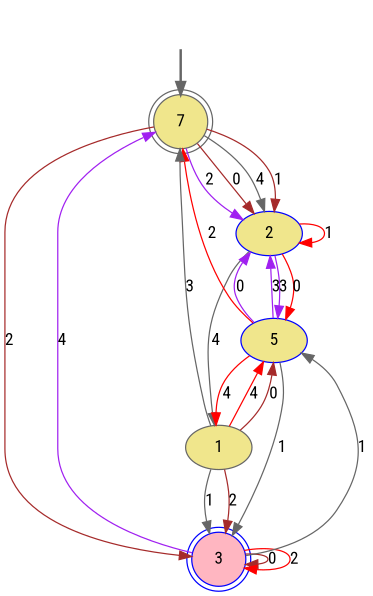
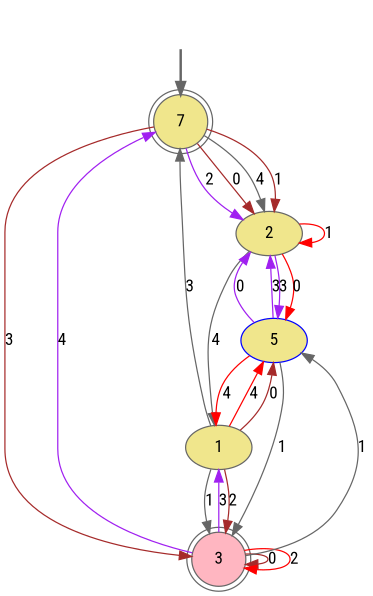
node "2": color blue -> gray40
edge "5" -> "7": removed, label "2"
edge "7" -> "3": label "2" -> "3"
edge "3" -> "1": added, label "3"
node "3": color blue -> gray40
